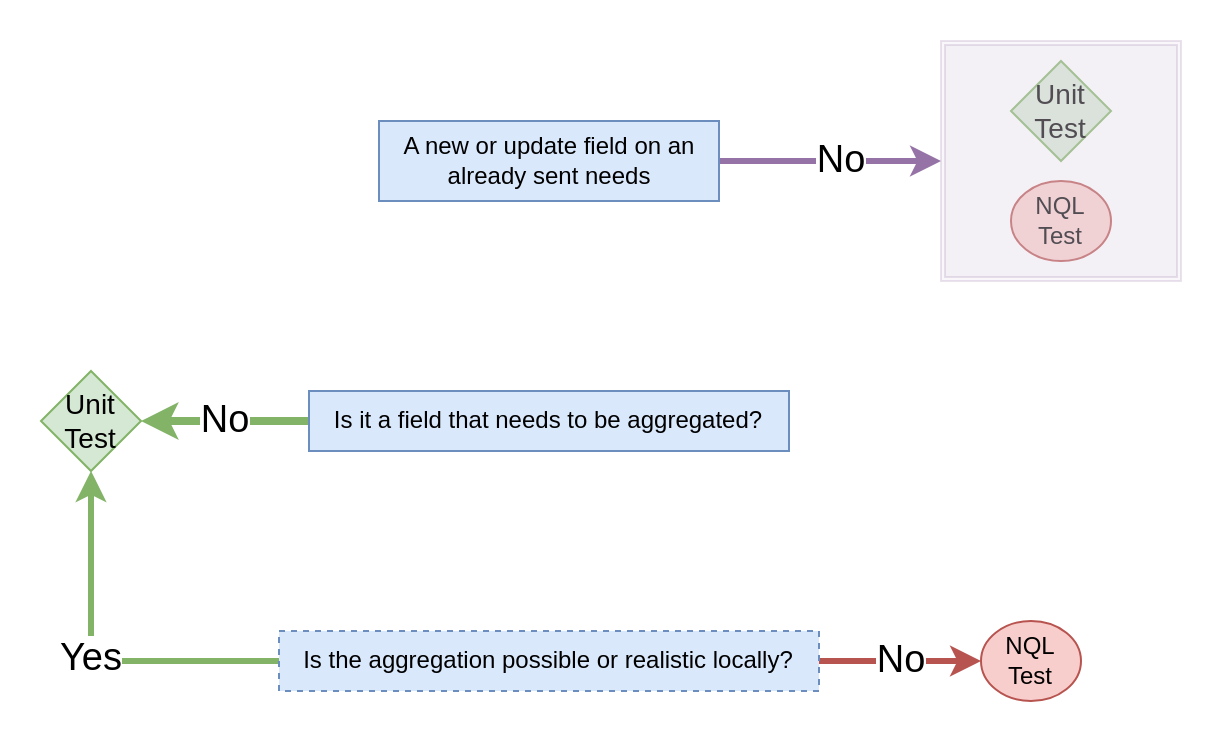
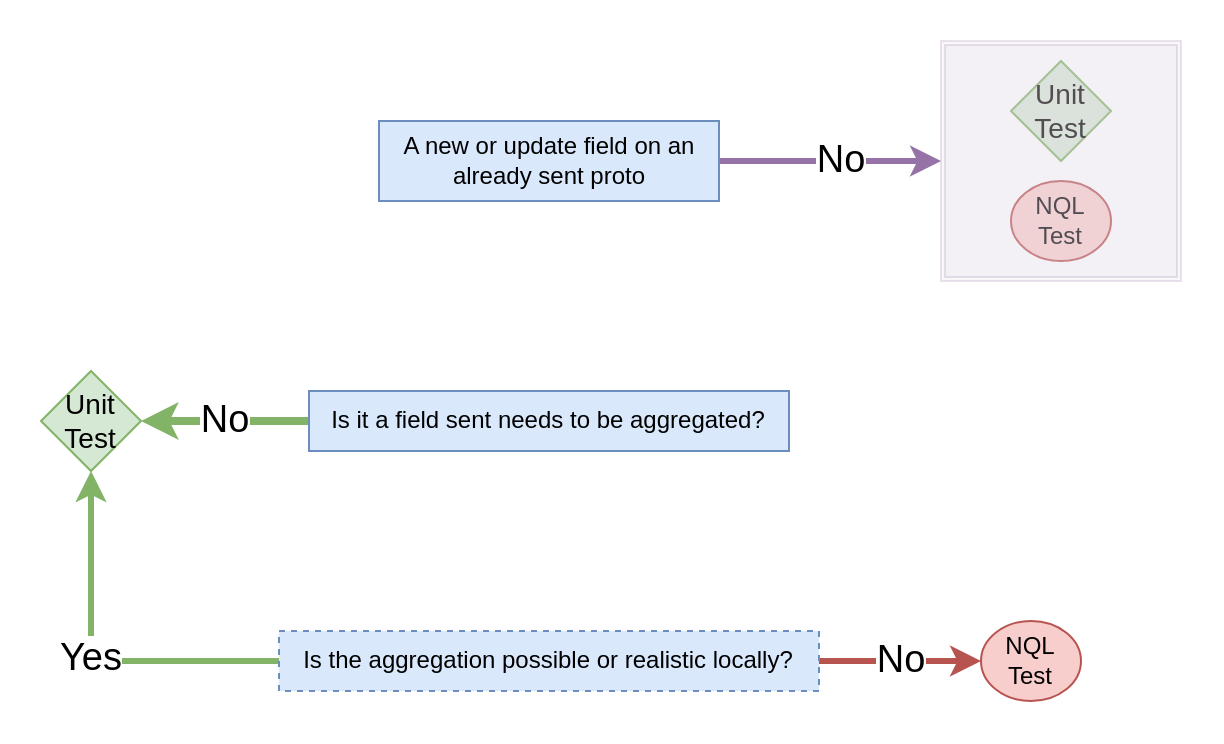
node "A new or update field on an already sent needs": label "A new or update field on an already sent needs" -> "A new or update field on an already sent proto"
node "Is it a field that needs to be aggregated?": label "Is it a field that needs to be aggregated?" -> "Is it a field sent needs to be aggregated?"
